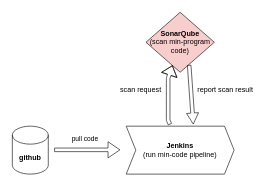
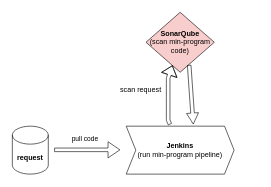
node "report scan result": removed
node "Jenkins (run min-code pipeline)": label "Jenkins (run min-code pipeline)" -> "Jenkins (run min-program pipeline)"
node "github": label "github" -> "request"
